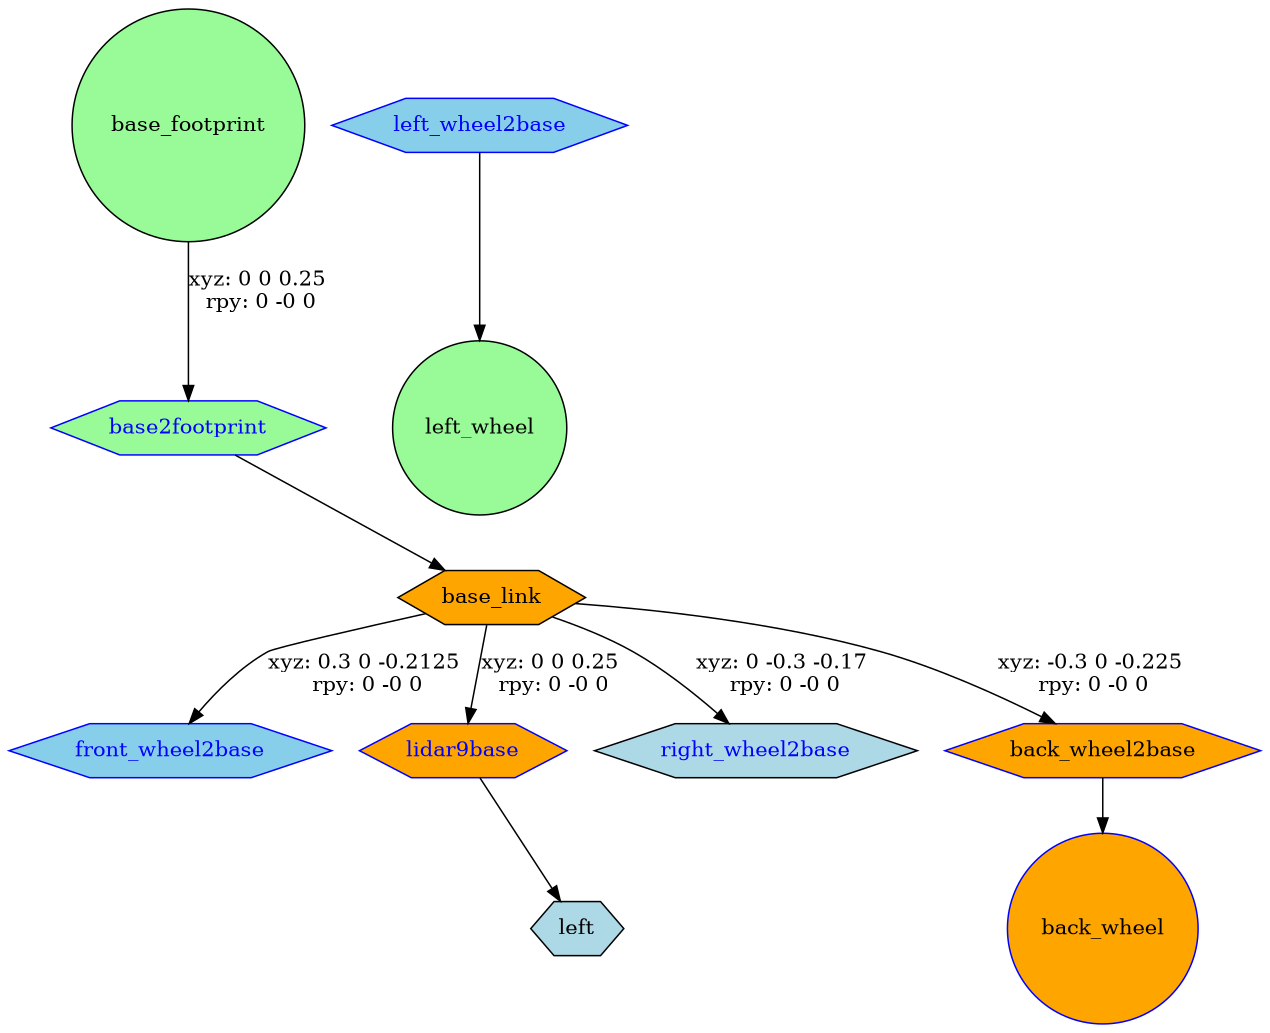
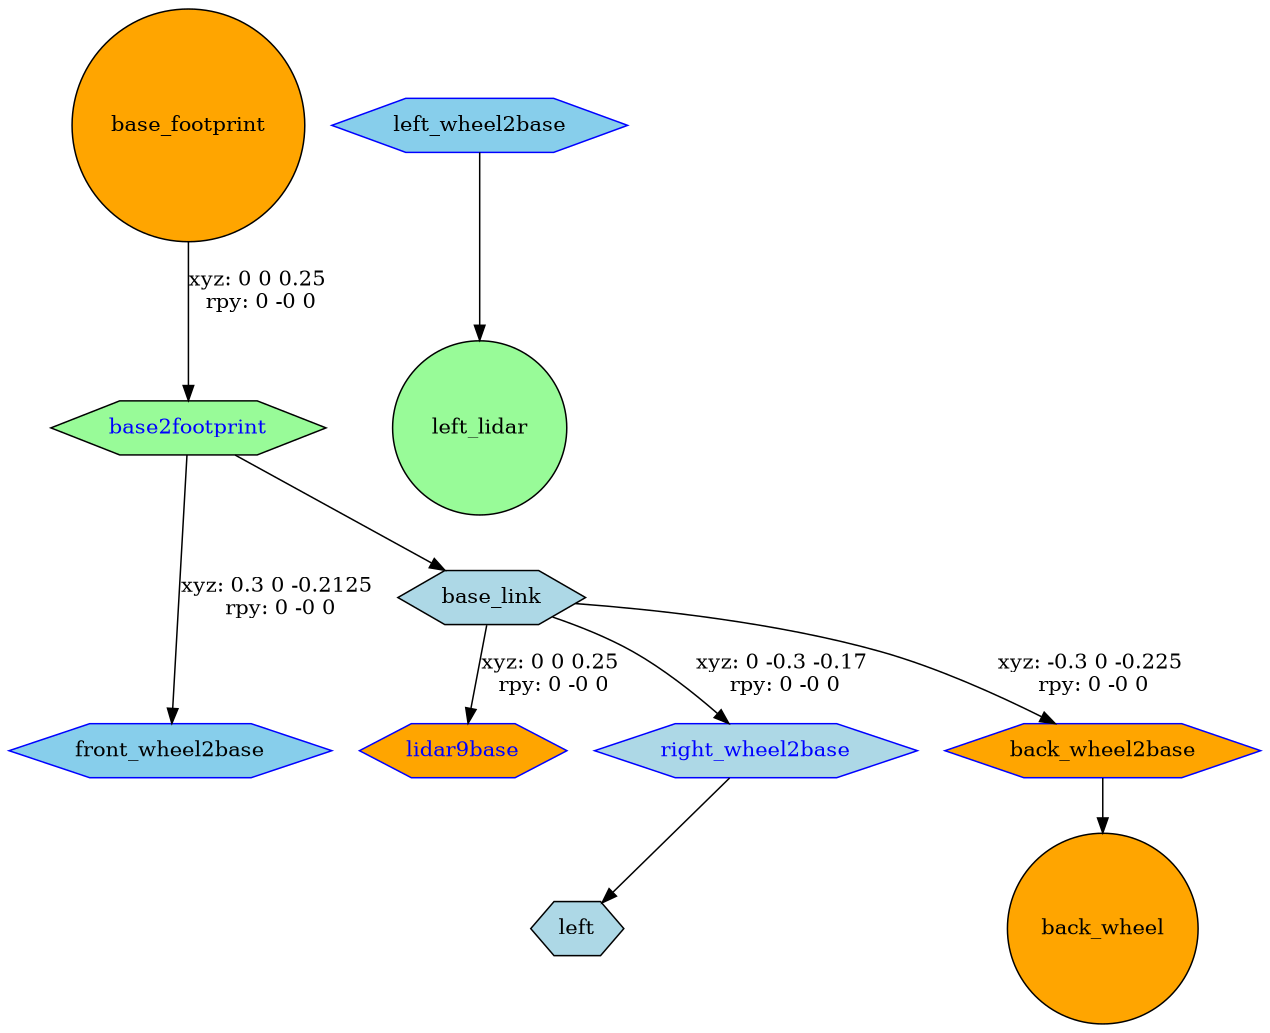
node "base_footprint": fillcolor palegreen -> orange
node "left_wheel2base": fontcolor blue -> black
node "base2footprint": color blue -> black
node "left_wheel": label "left_wheel" -> "left_lidar"
node "base_link": fillcolor orange -> lightblue
edge "base_link" -> "front_wheel2base": now "base2footprint" -> "front_wheel2base"
node "front_wheel2base": fontcolor blue -> black
node "right_wheel2base": color black -> blue
edge "lidar9base" -> "left": now "right_wheel2base" -> "left"
node "back_wheel": color blue -> black
